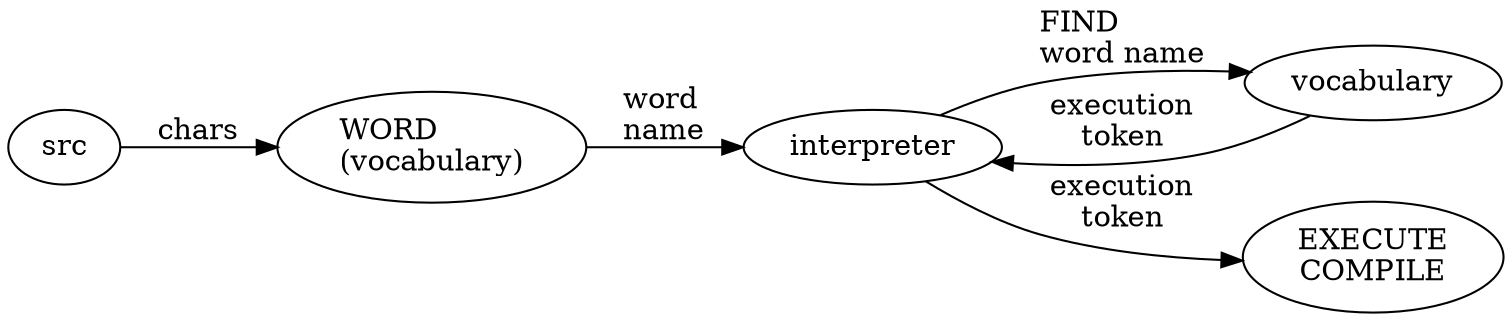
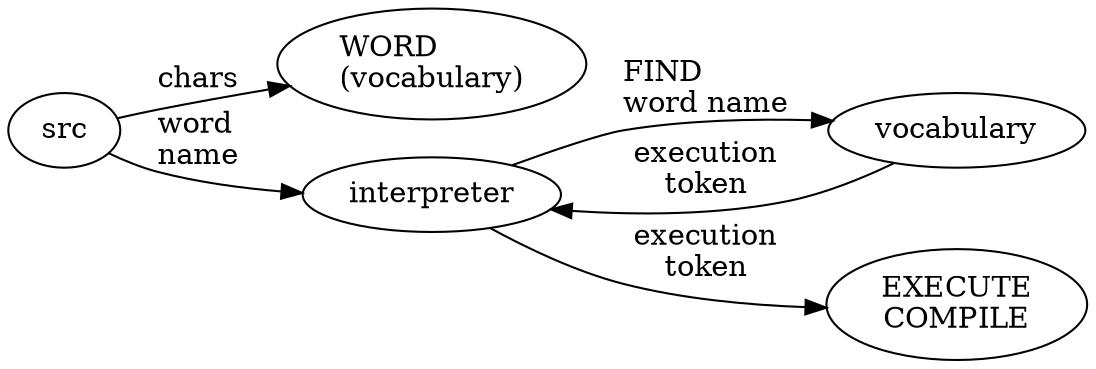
edge "WORD (vocabulary)" -> "interpreter": now "src" -> "interpreter"
